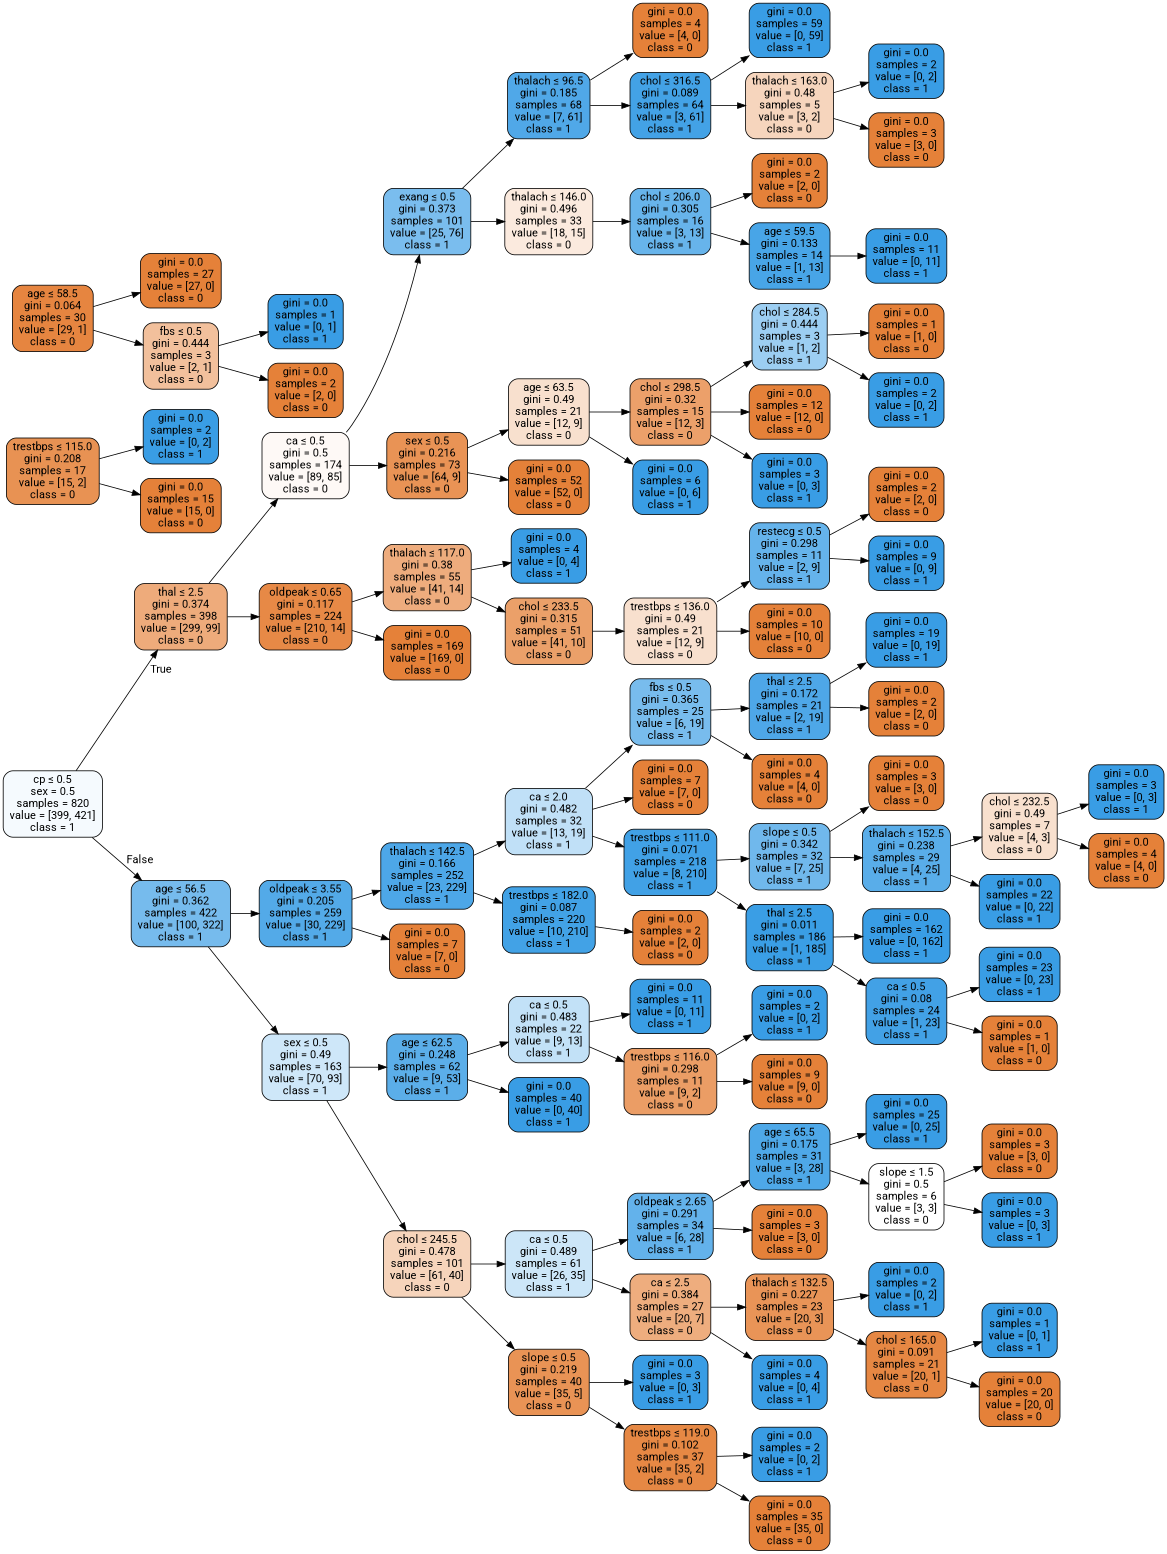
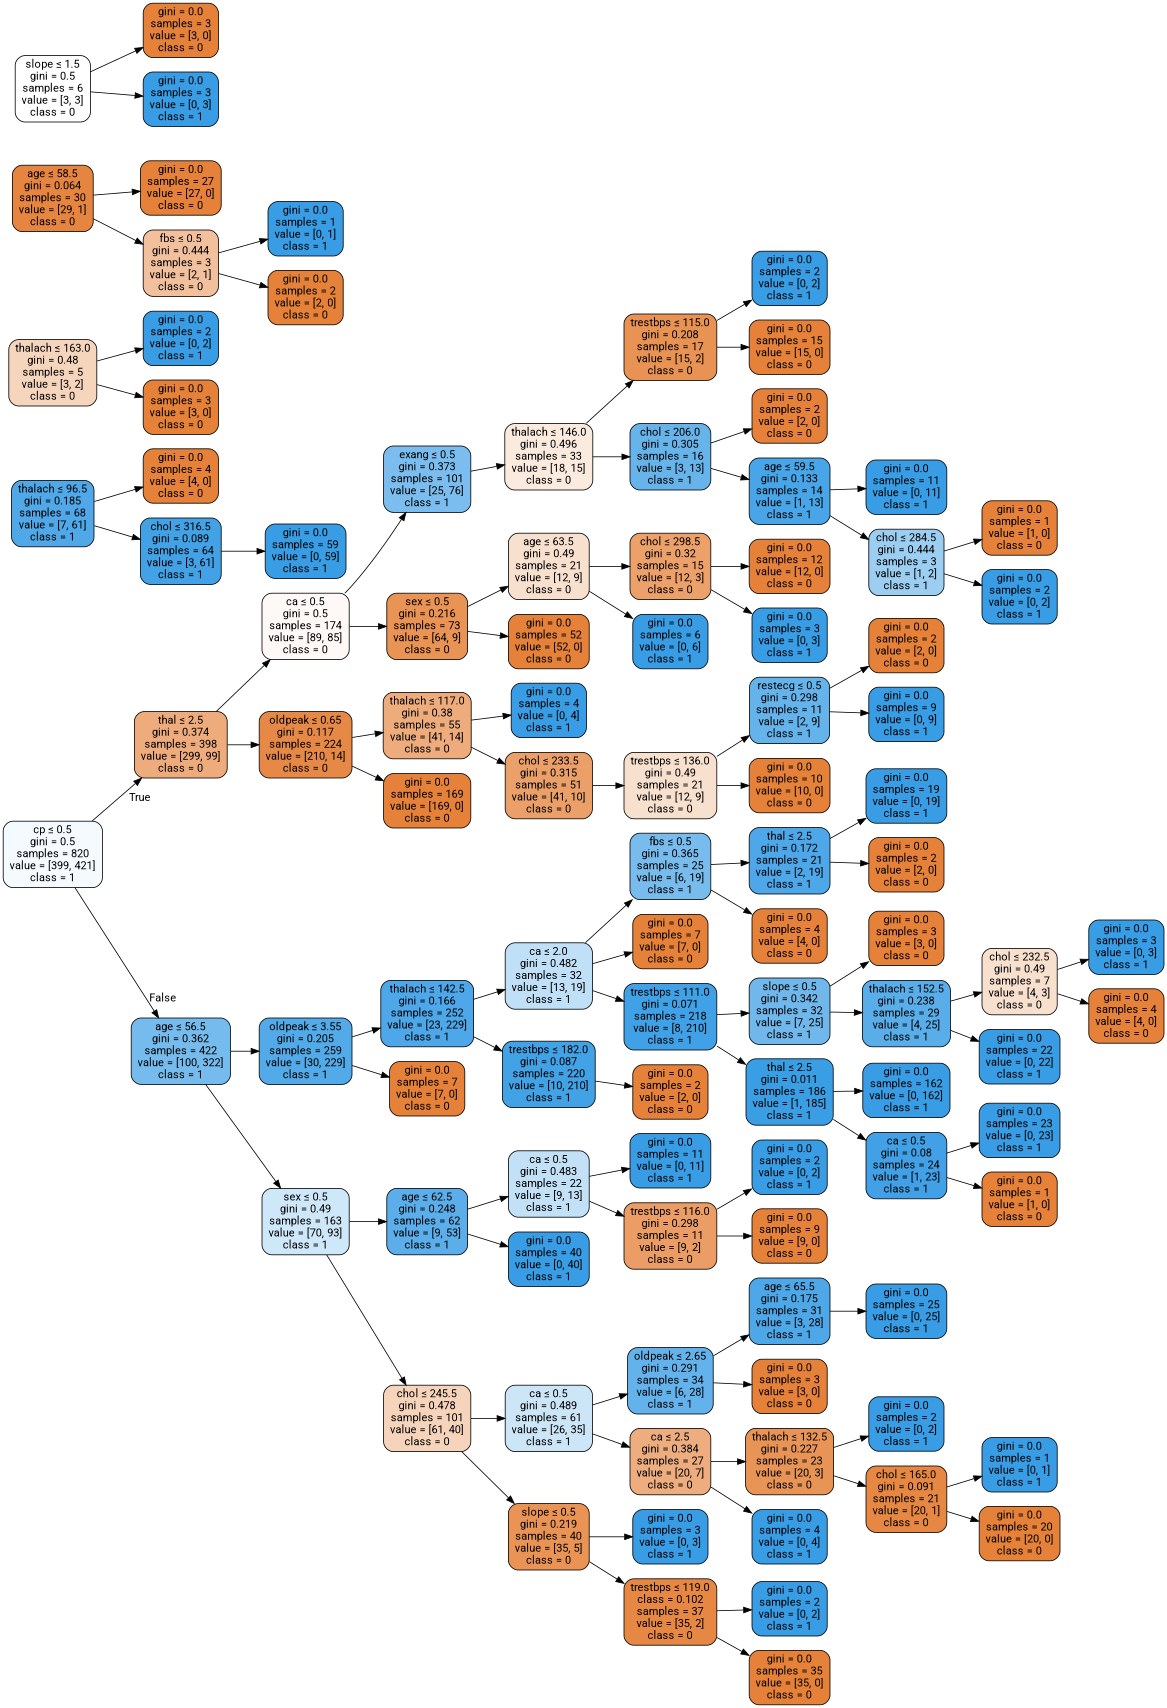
edge "chol ≤ 316.5" -> "thalach ≤ 163.0": removed
edge "exang ≤ 0.5" -> "thalach ≤ 96.5": removed
edge "chol ≤ 298.5" -> "chol ≤ 284.5": now "age ≤ 59.5" -> "chol ≤ 284.5"
edge "thalach ≤ 146.0" -> "trestbps ≤ 115.0": added
node "cp ≤ 0.5": text "sex = 0.5" -> "gini = 0.5"
edge "age ≤ 65.5" -> "slope ≤ 1.5": removed
node "trestbps ≤ 119.0": text "gini = 0.102" -> "class = 0.102"
